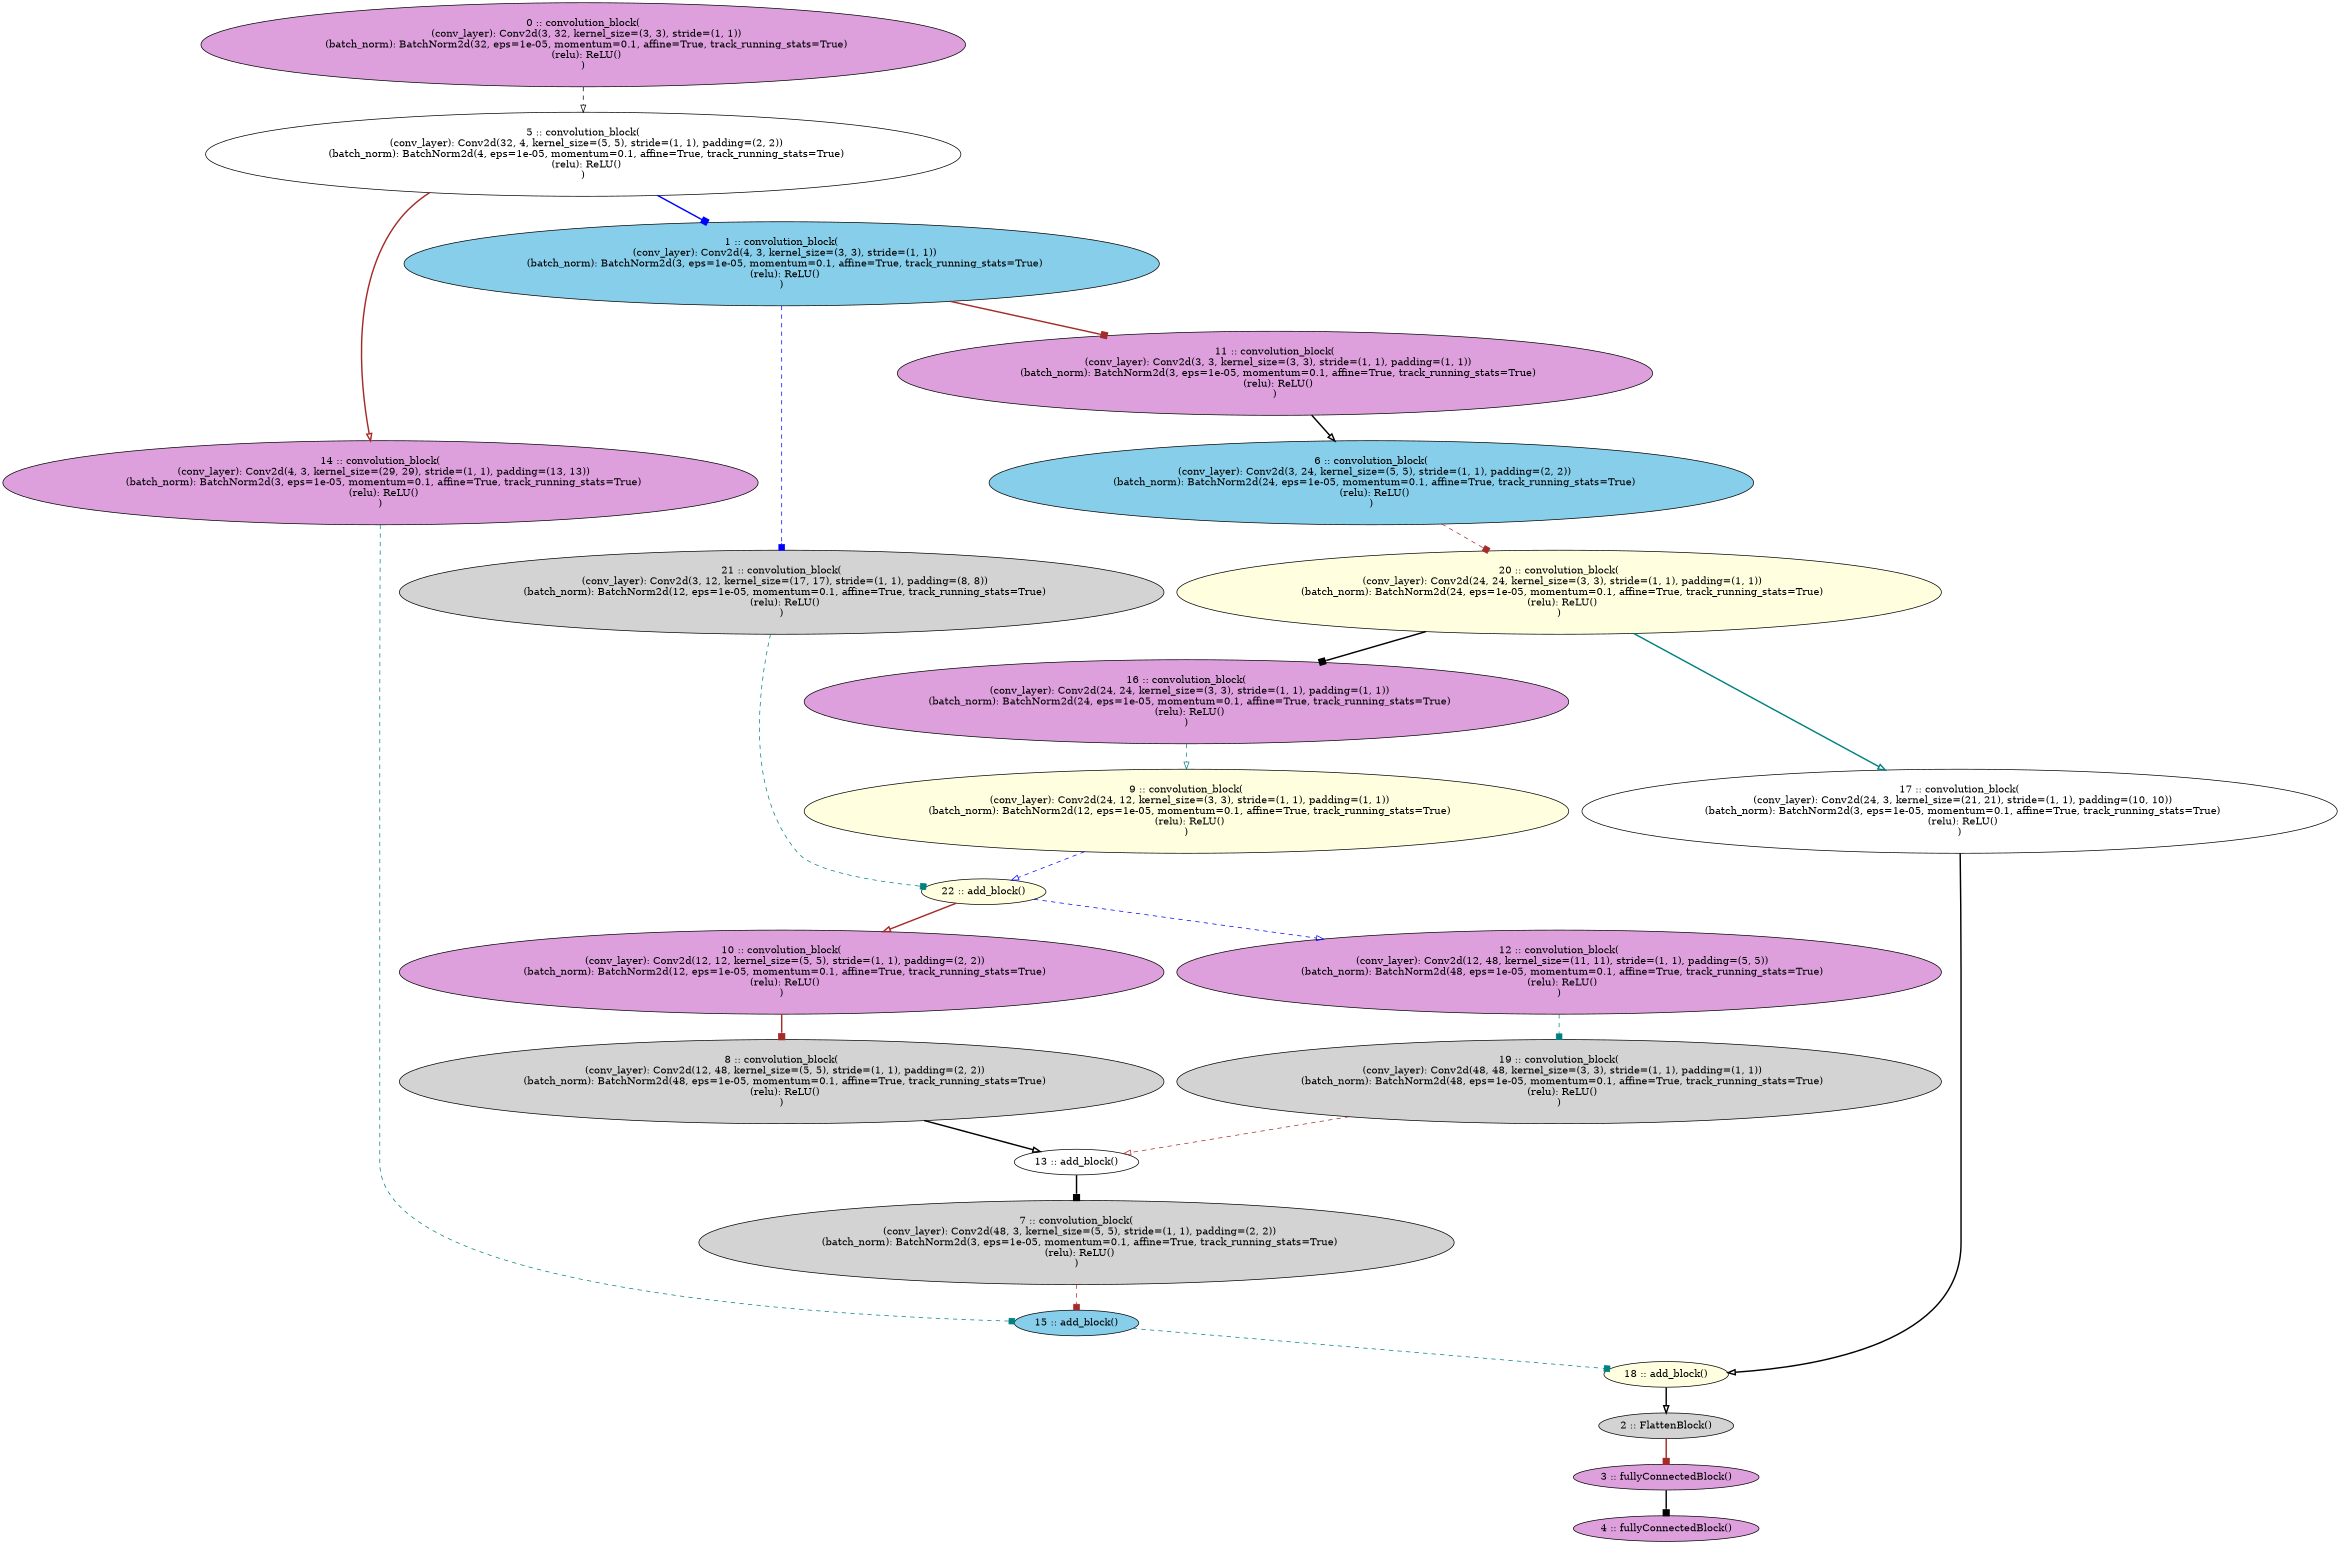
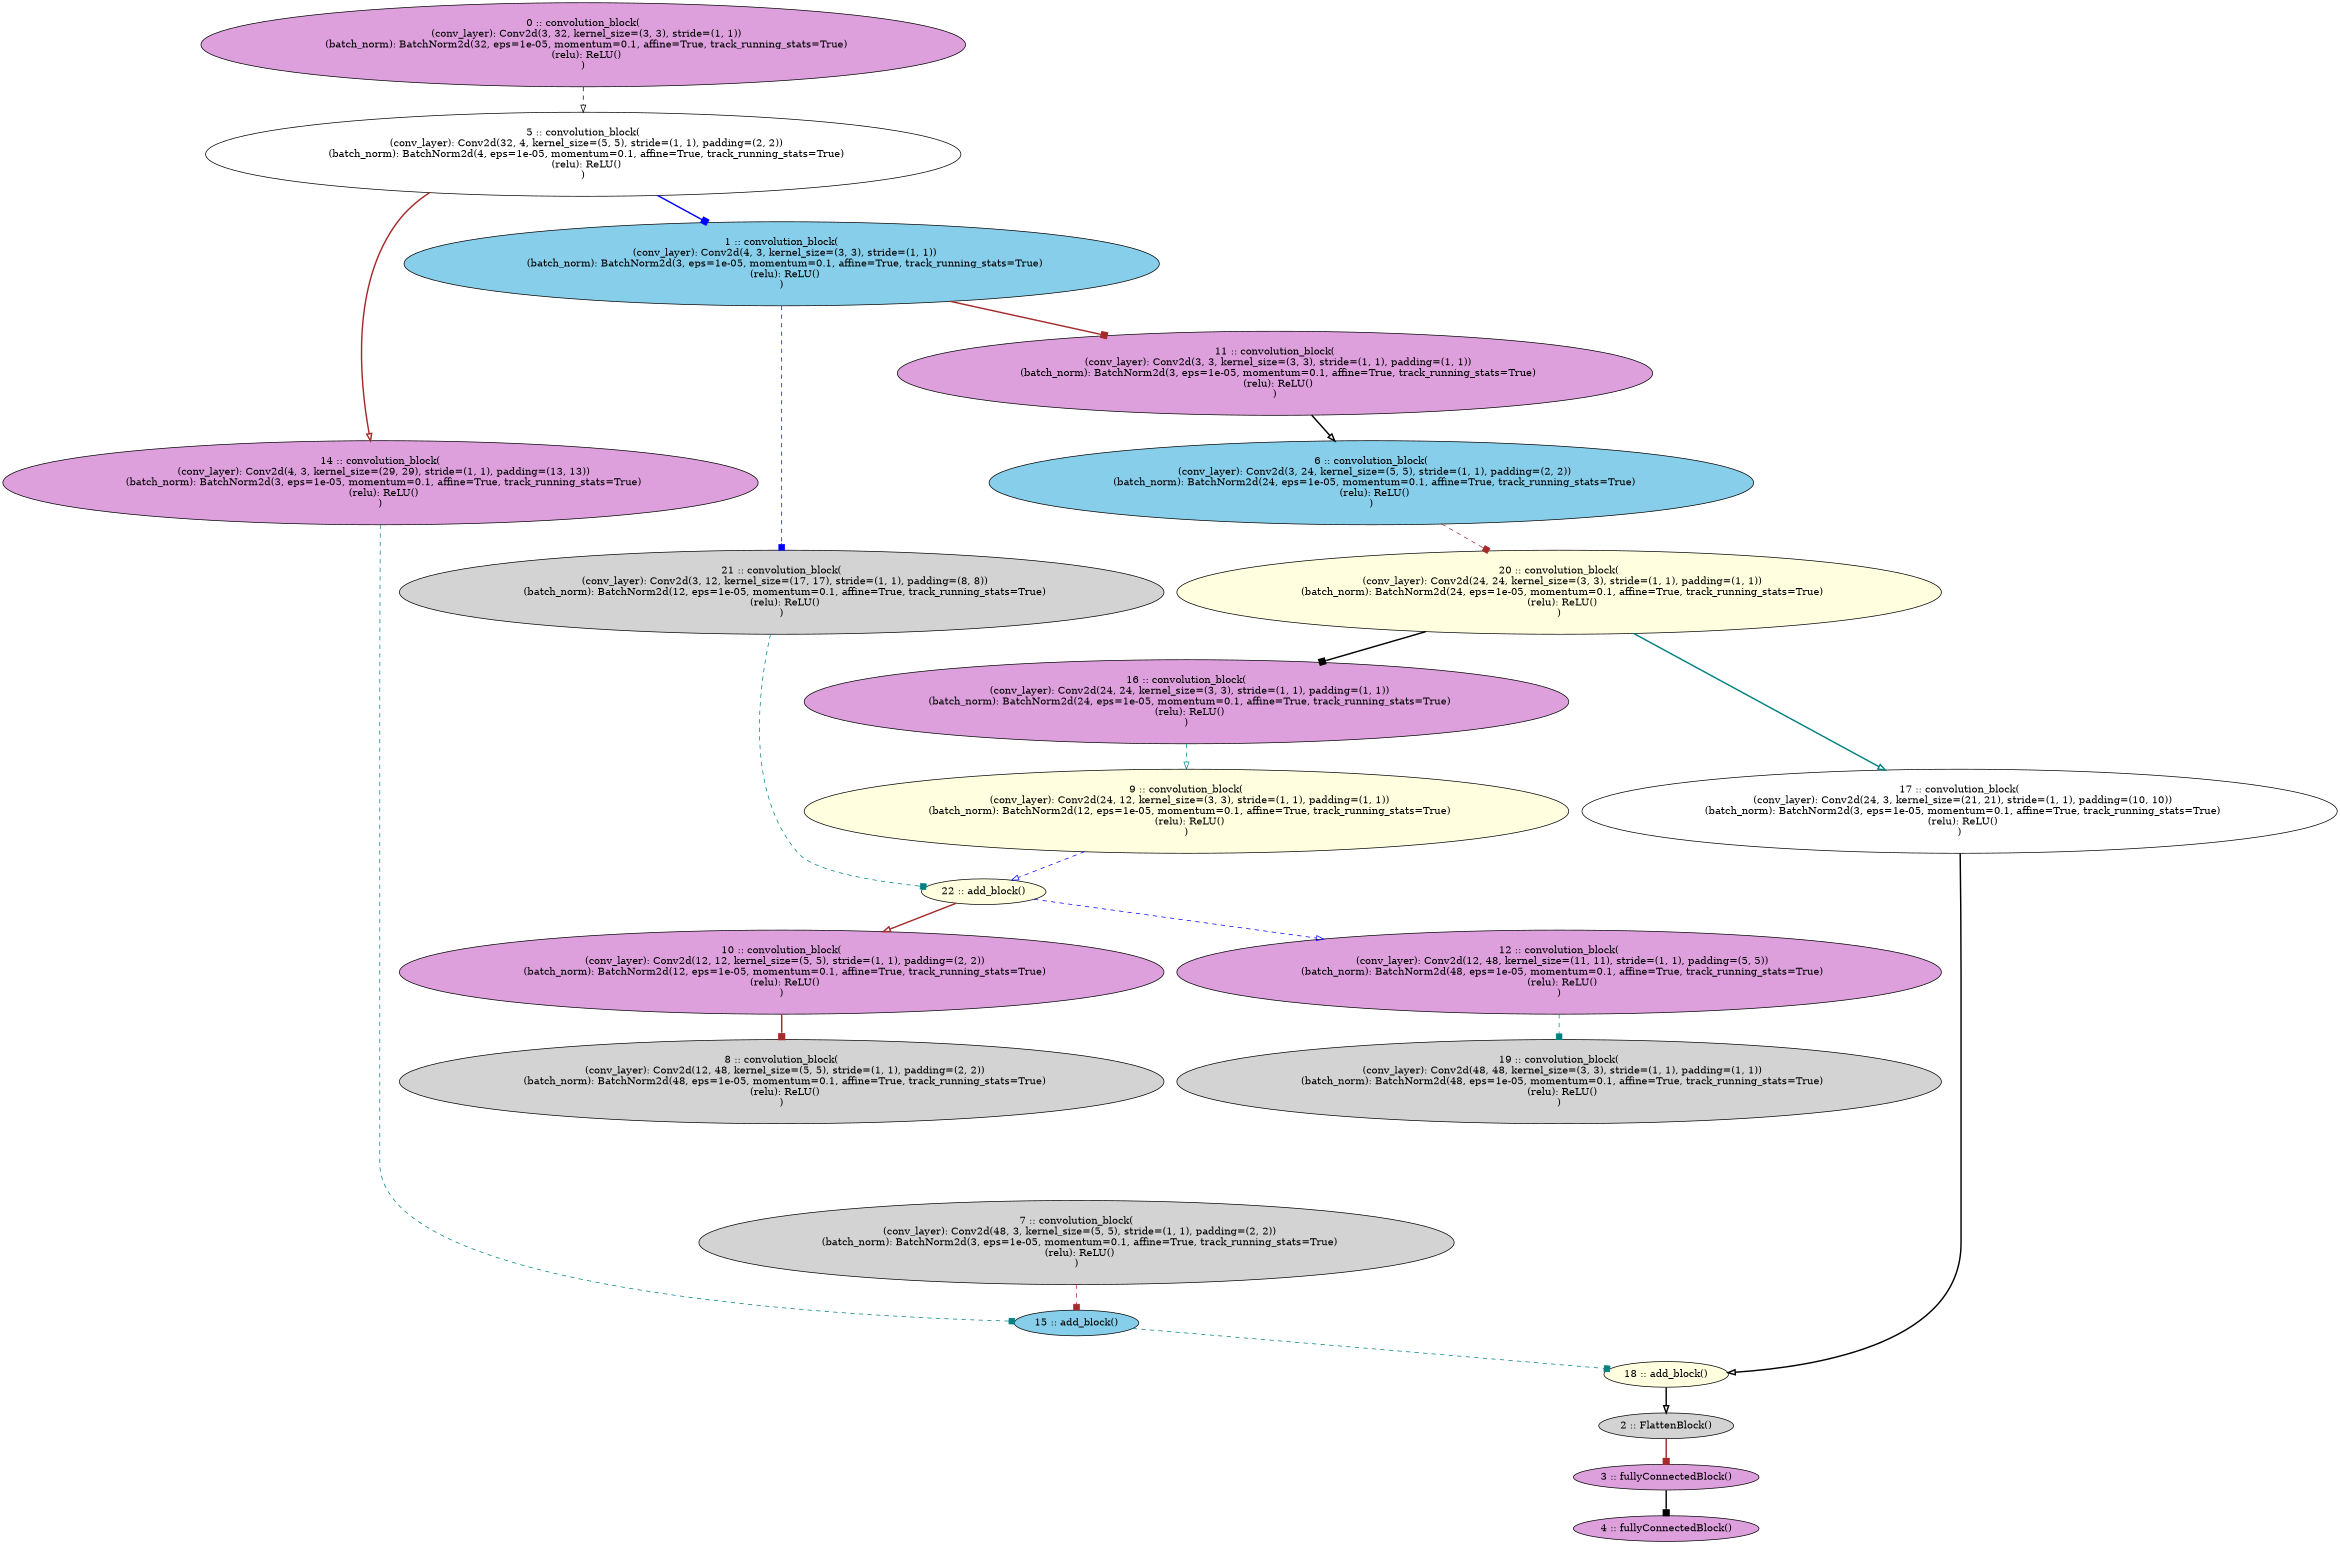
node "13 :: add_block()": removed
